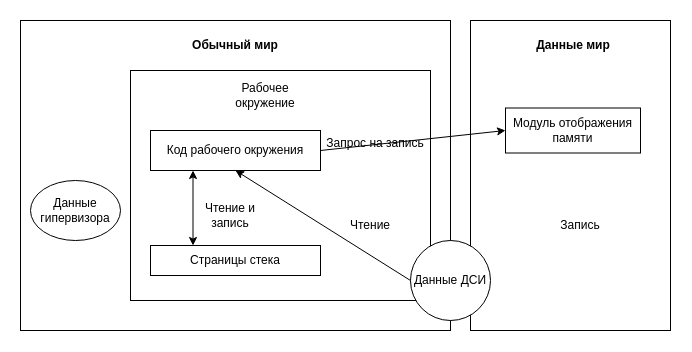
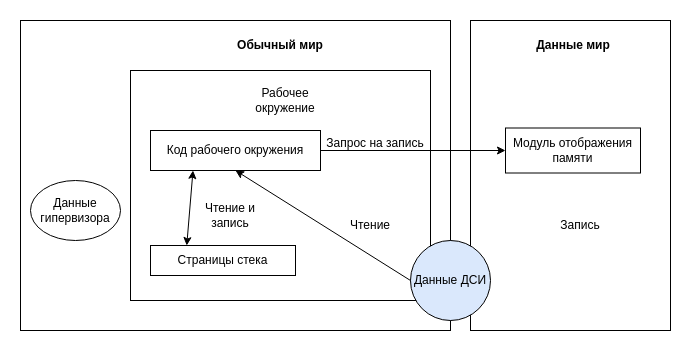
node "Обычный мир": moved (236, 46) -> (281, 46)
node "Рабочее окружение": moved (266, 96) -> (286, 101)
node "Модуль отображения памяти": moved (573, 131) -> (573, 151)
node "Страницы стека": size 170x30 -> 145x30
node "Данные ДСИ": fillcolor #ffffff -> #dae8fc
